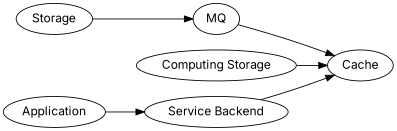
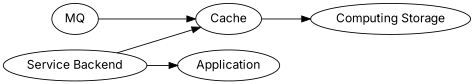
node "Storage": removed
edge "Computing Storage" -> "Cache": reversed
edge "Application" -> "Service Backend": reversed
